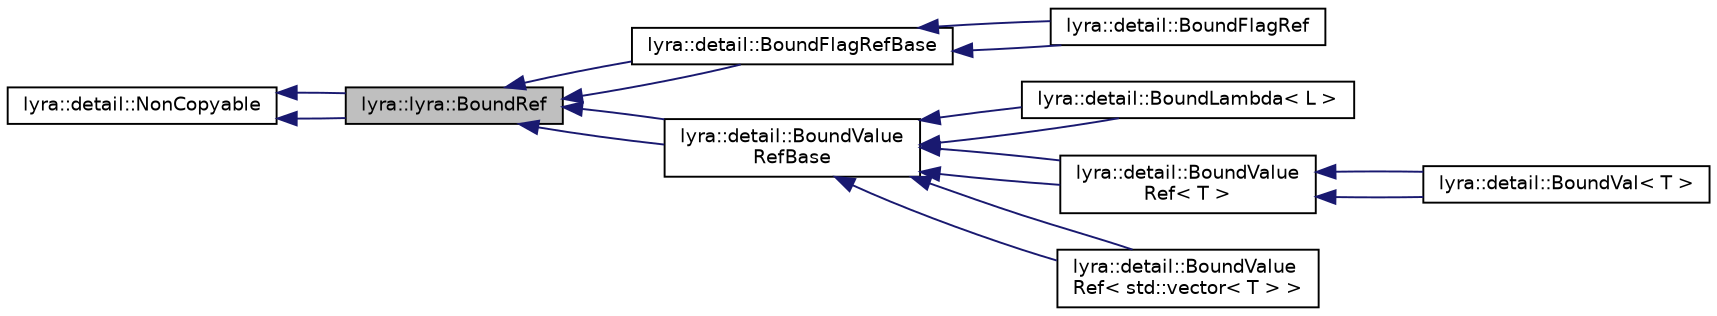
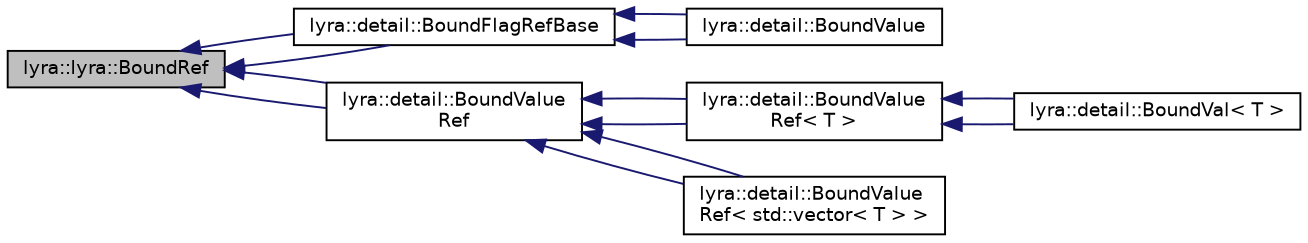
node "lyra::detail::BoundFlagRef": label "lyra::detail::BoundFlagRef" -> "lyra::detail::BoundValue"
node "lyra::detail::BoundLambda< L >": removed
node "lyra::detail::NonCopyable": removed
node "lyra::detail::BoundValue RefBase": label "lyra::detail::BoundValue RefBase" -> "lyra::detail::BoundValue Ref"
